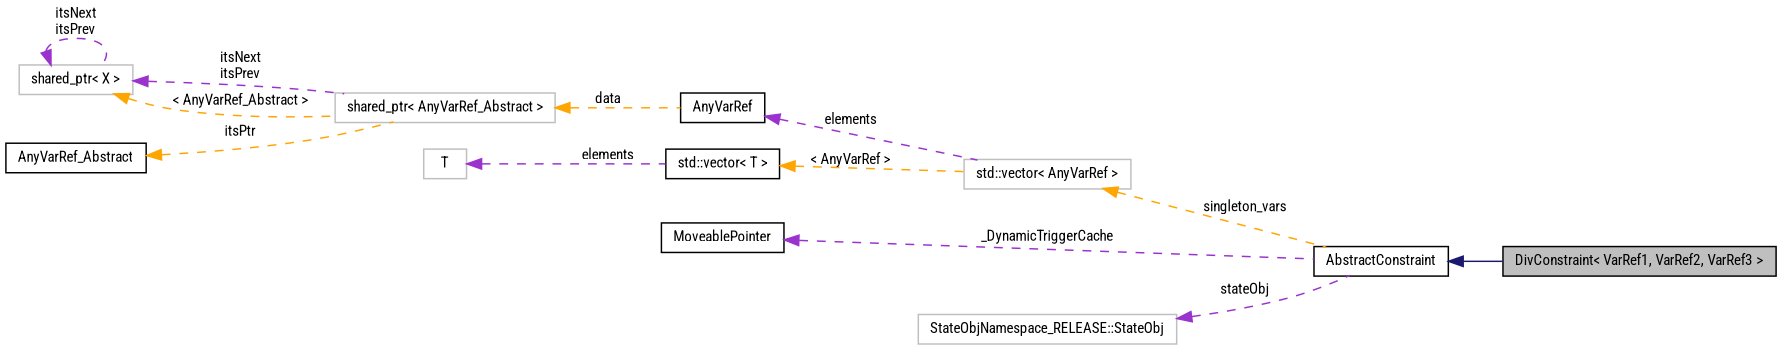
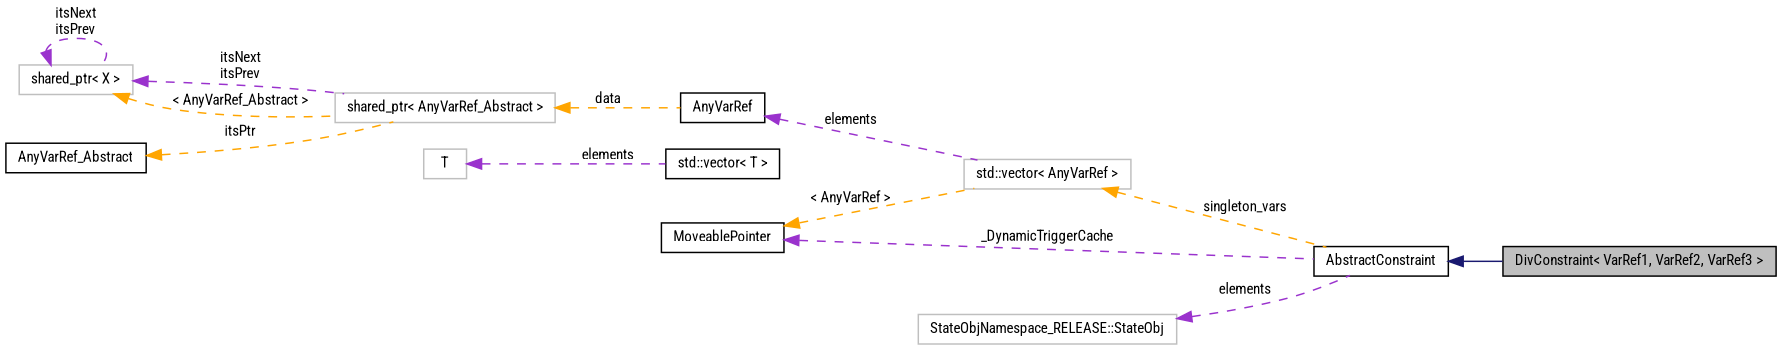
edge "std::vector< AnyVarRef >" -> "std::vector< T >": now "std::vector< AnyVarRef >" -> "MoveablePointer"
edge "AbstractConstraint" -> "StateObjNamespace_RELEASE::StateObj": label "stateObj" -> "elements"
